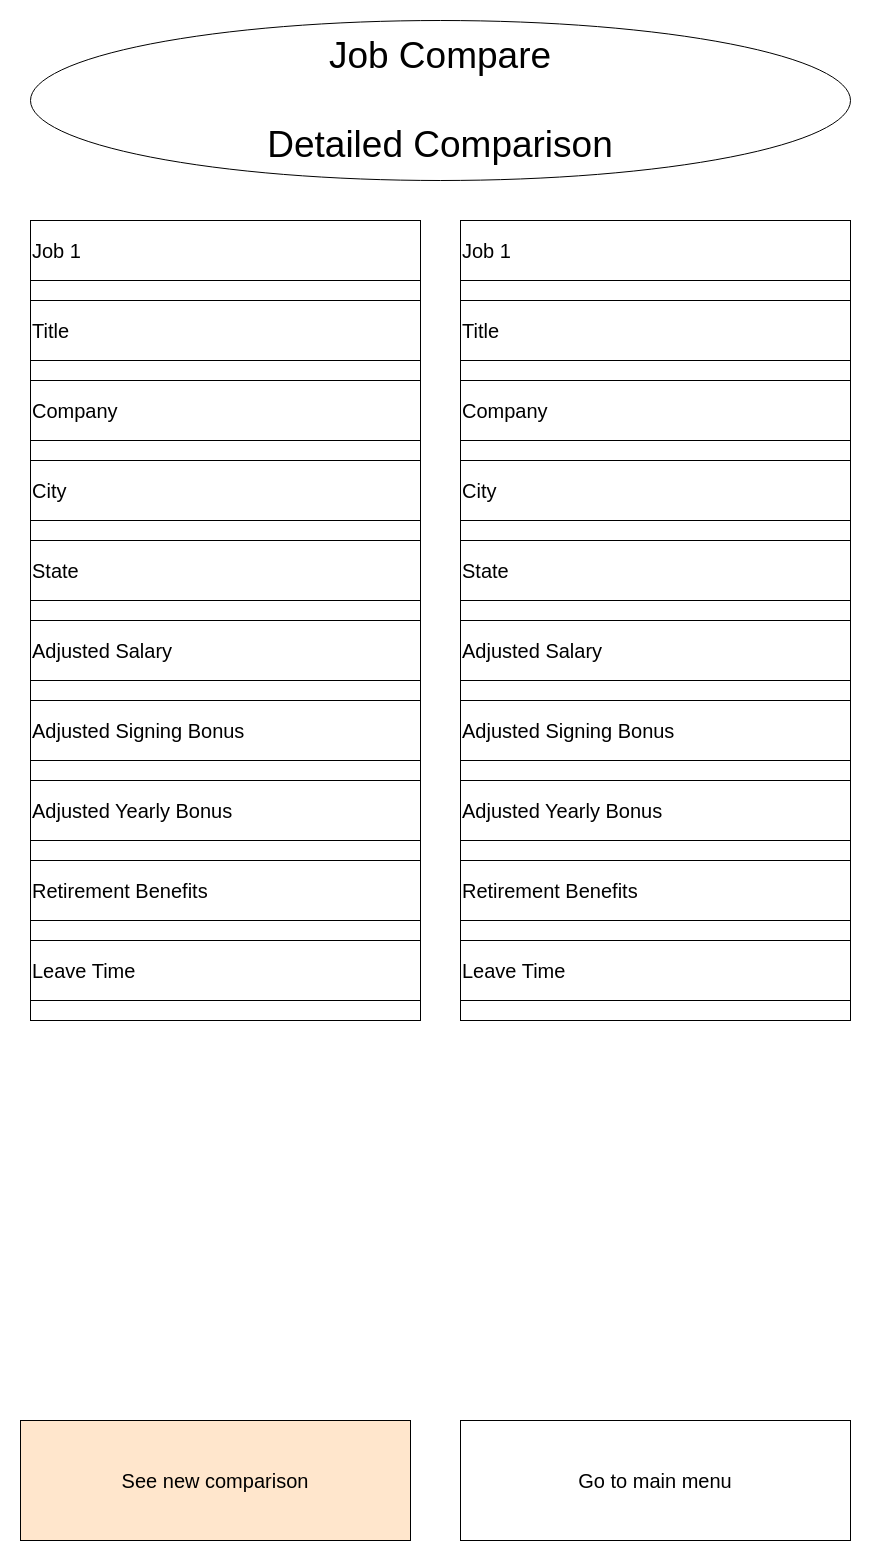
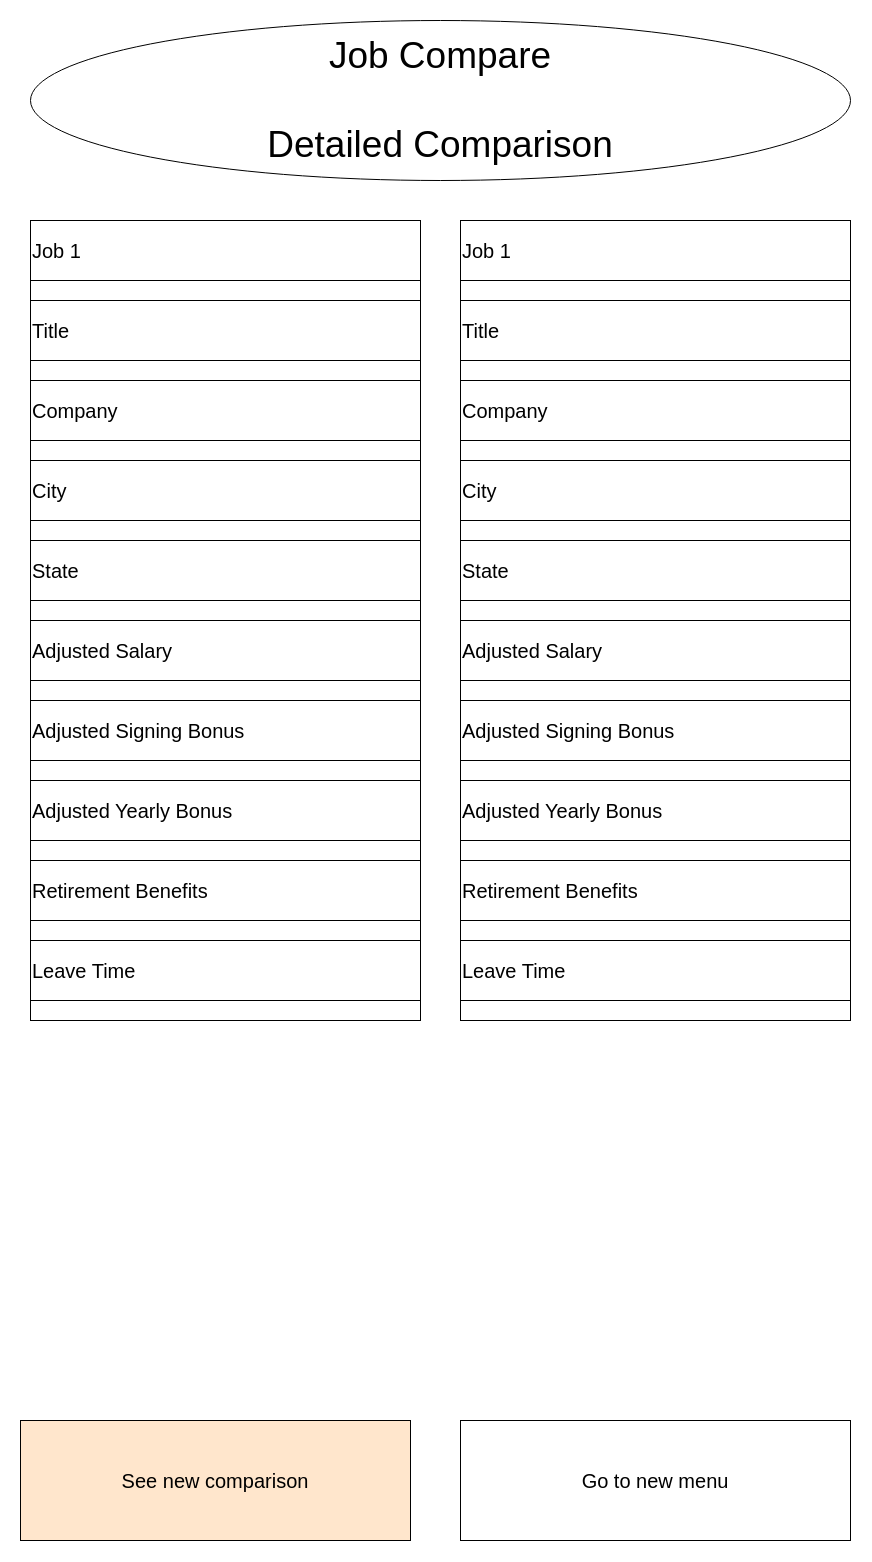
node "Go to main menu": label "Go to main menu" -> "Go to new menu"
